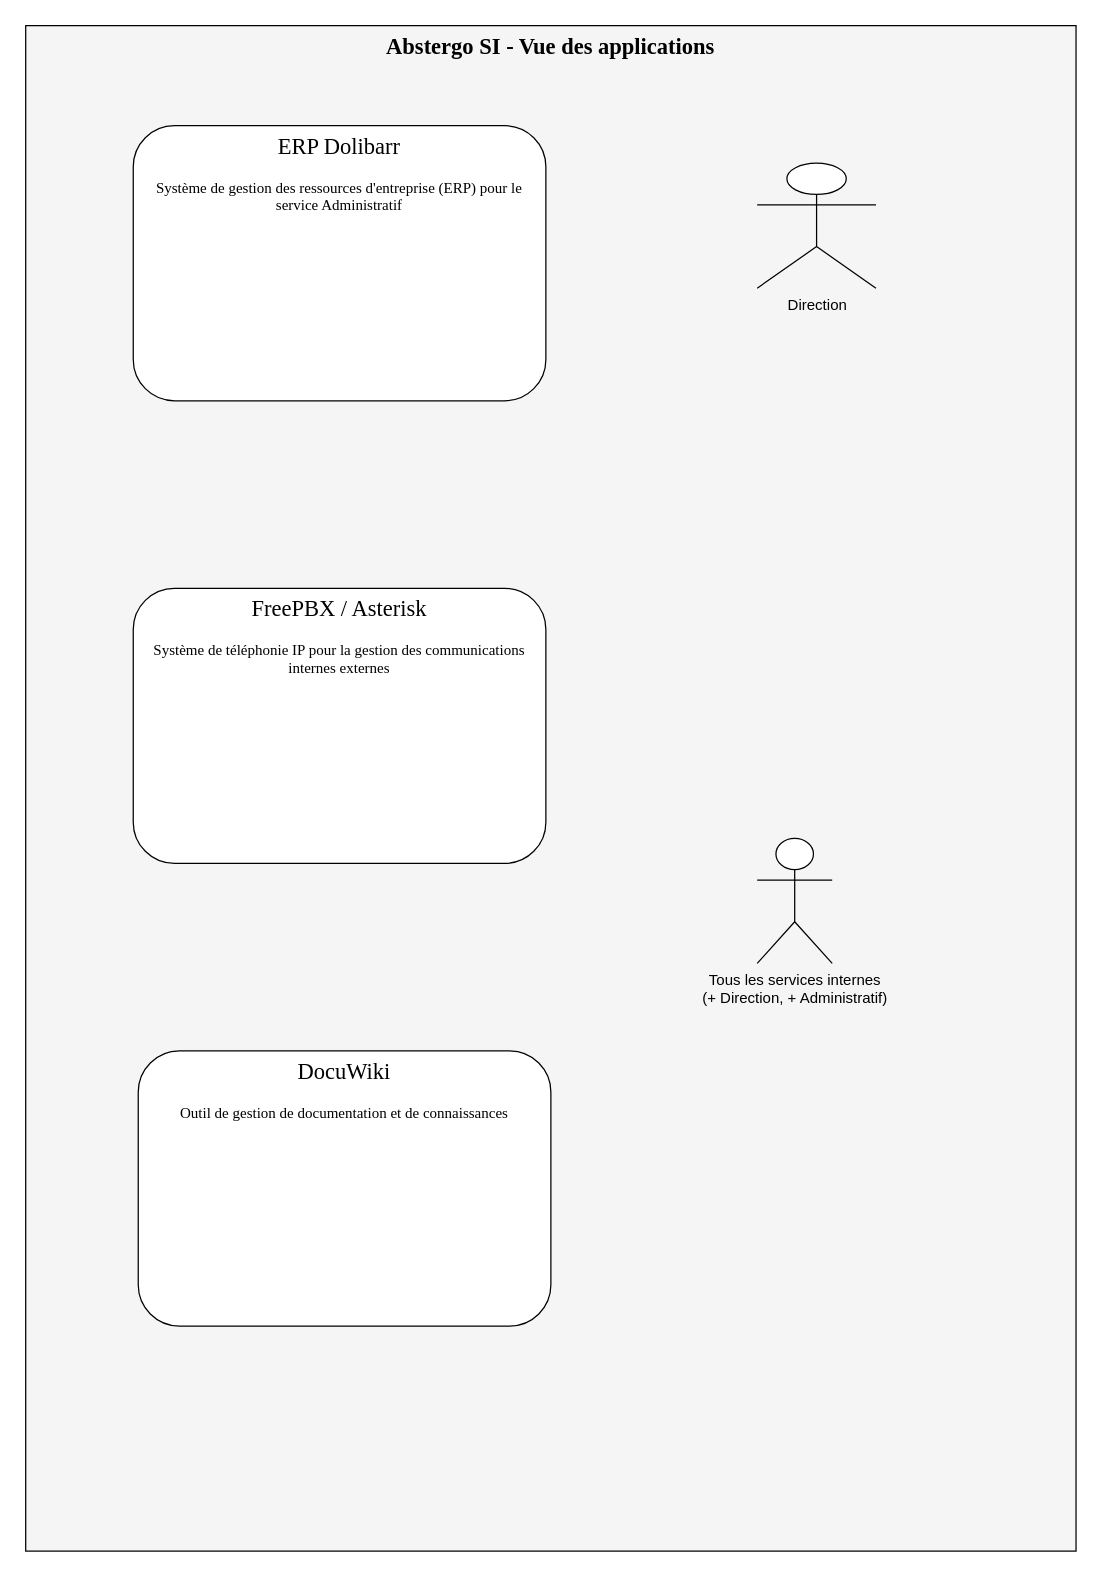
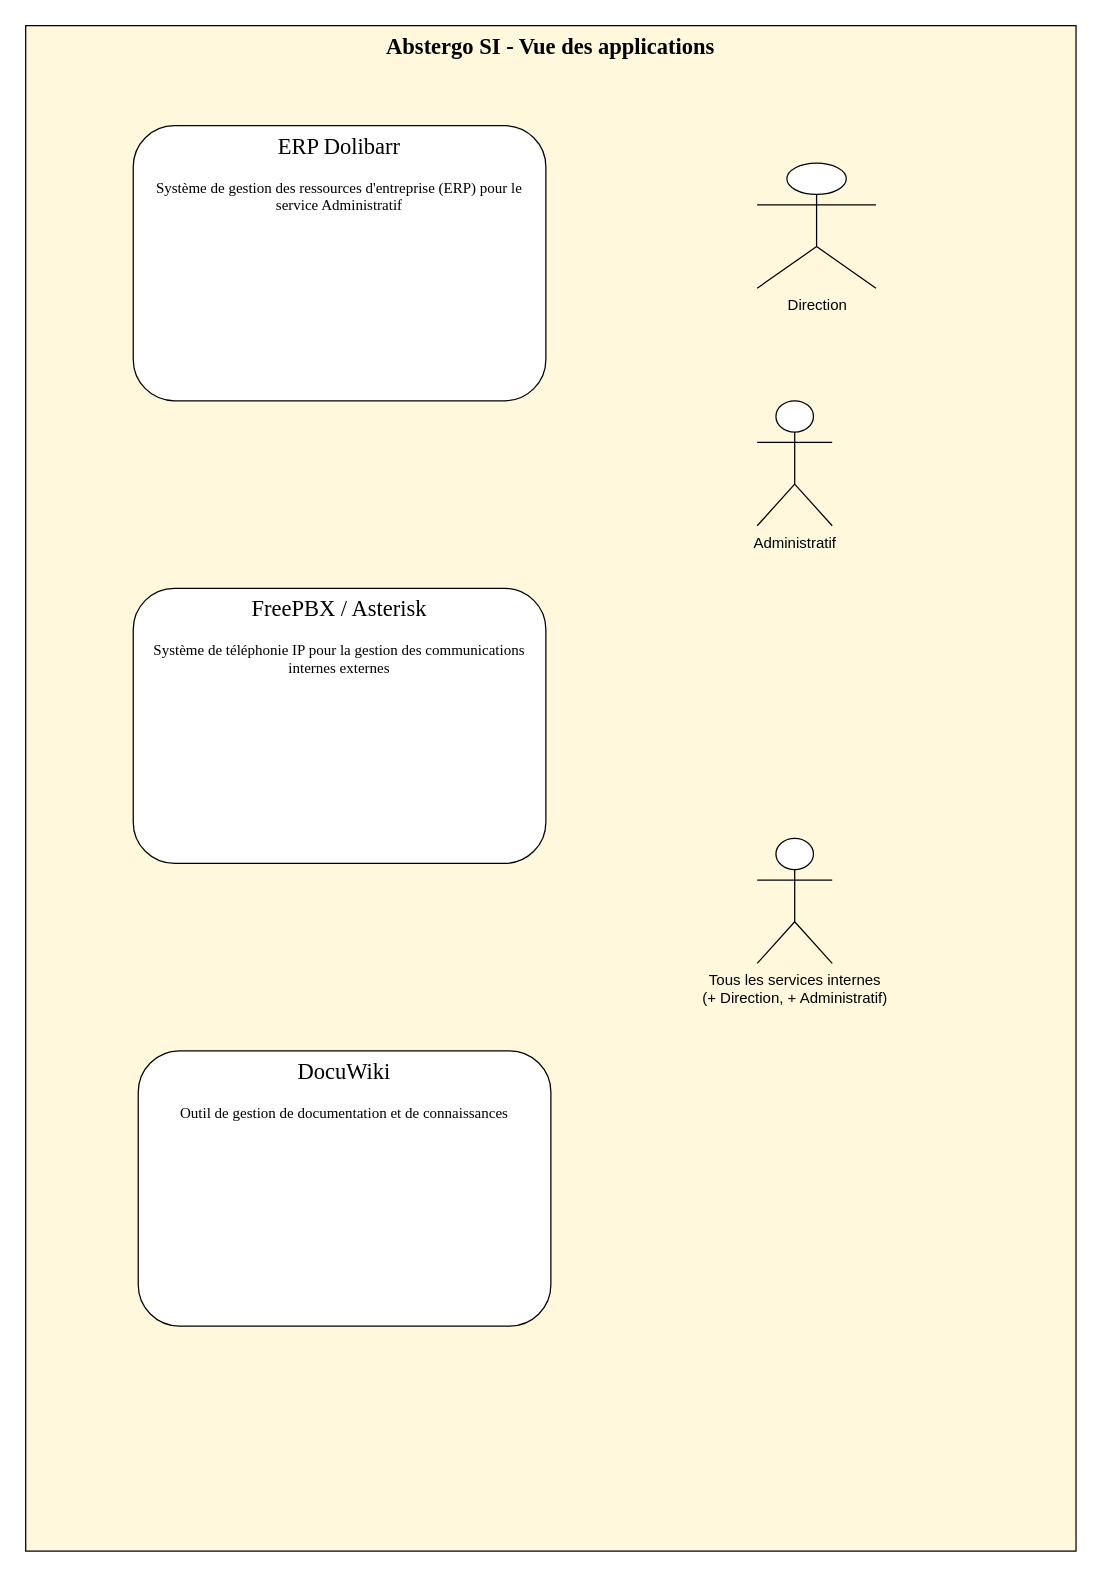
node "Administratif": added
node "Abstergo SI - Vue des applications": fillcolor #f5f5f5 -> #fff8dc
